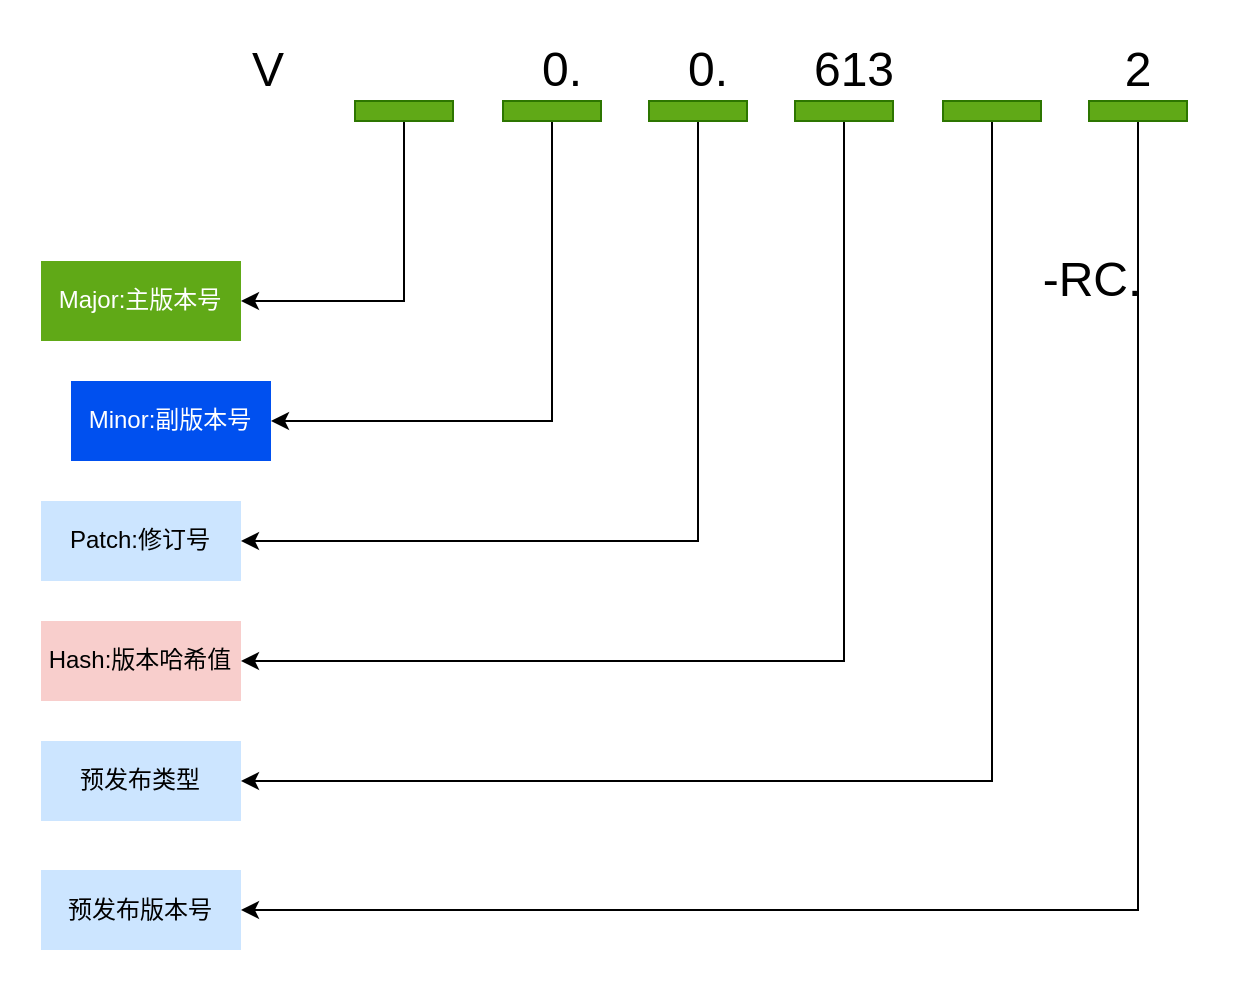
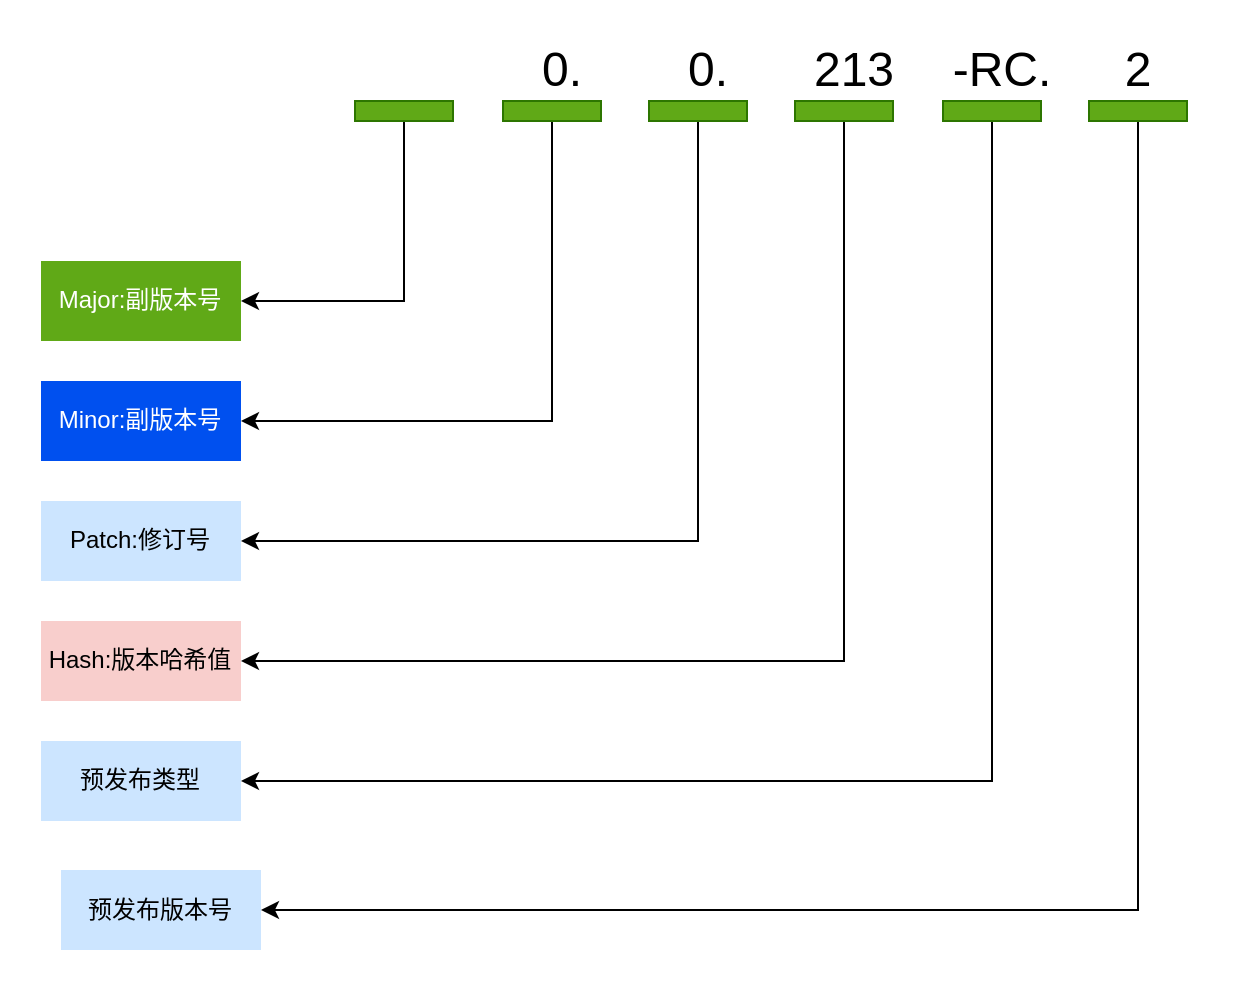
node "V": removed
node "613": label "613" -> "213"
node "-RC.": moved (1093, 281) -> (1003, 71)
node "Major:主版本号": label "Major:主版本号" -> "Major:副版本号"
node "Minor:副版本号": moved (171, 421) -> (141, 421)
node "预发布版本号": moved (141, 910) -> (161, 910)
